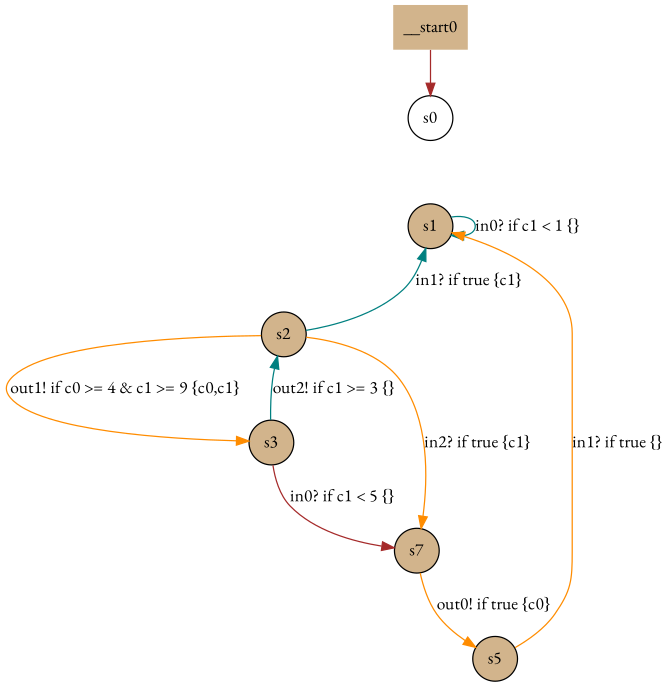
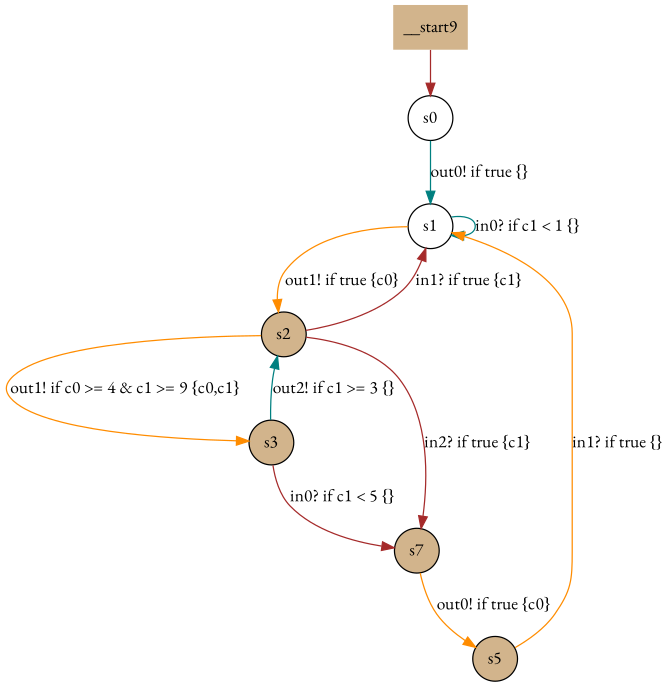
node "__start0": label "__start0" -> "__start9"
edge "s0" -> "s1": added, label "out0! if true {}"
node "s1": fillcolor tan -> white
edge "s1" -> "s2": added, label "out1! if true {c0}"
edge "s2" -> "s1": color teal -> brown
edge "s2" -> "s7": color darkorange -> brown
